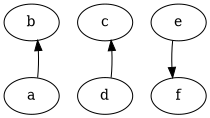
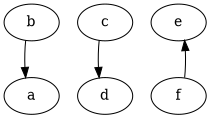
edge "e" -> "f": reversed
edge "a" -> "b": reversed
edge "d" -> "c": reversed
